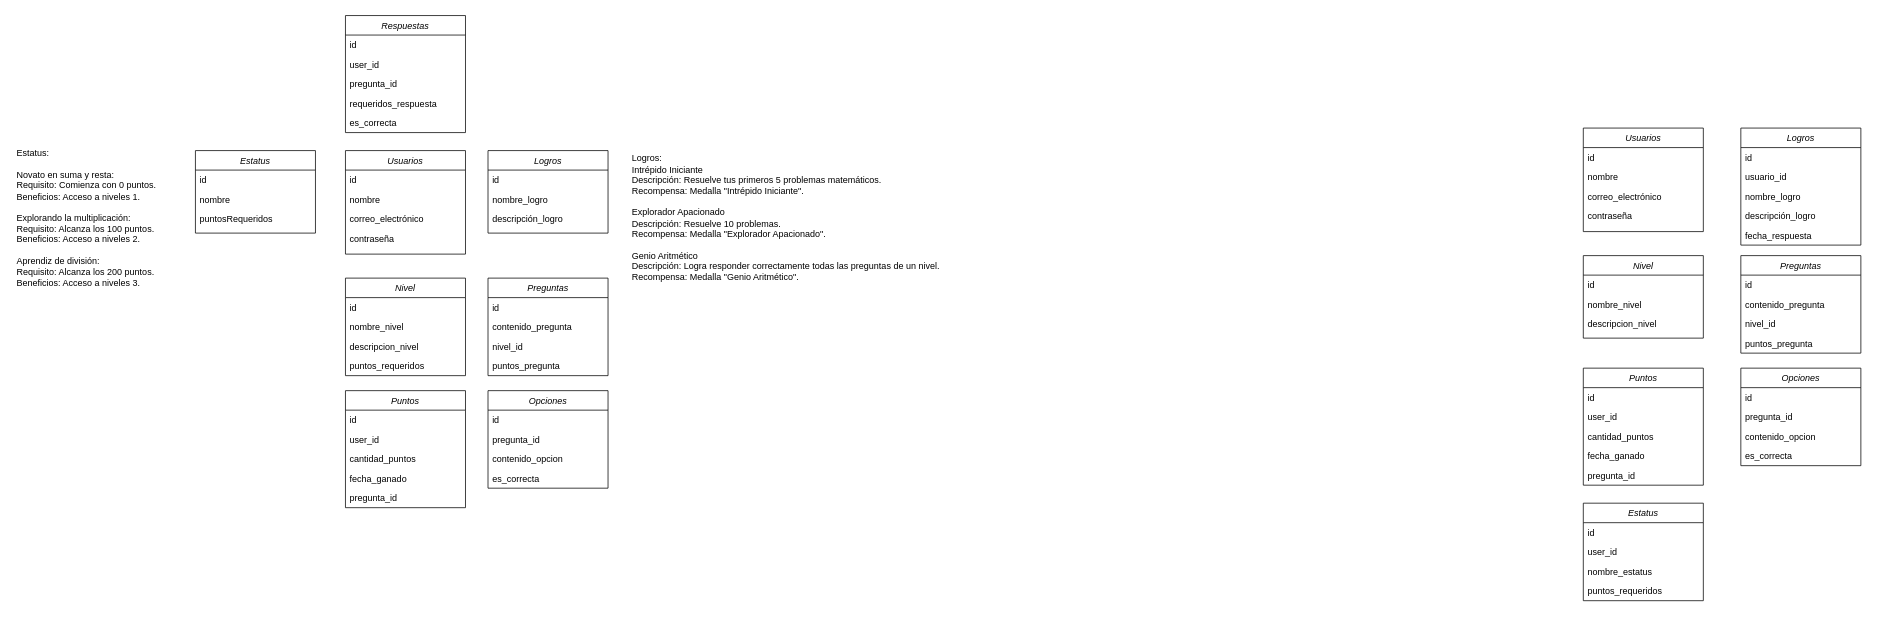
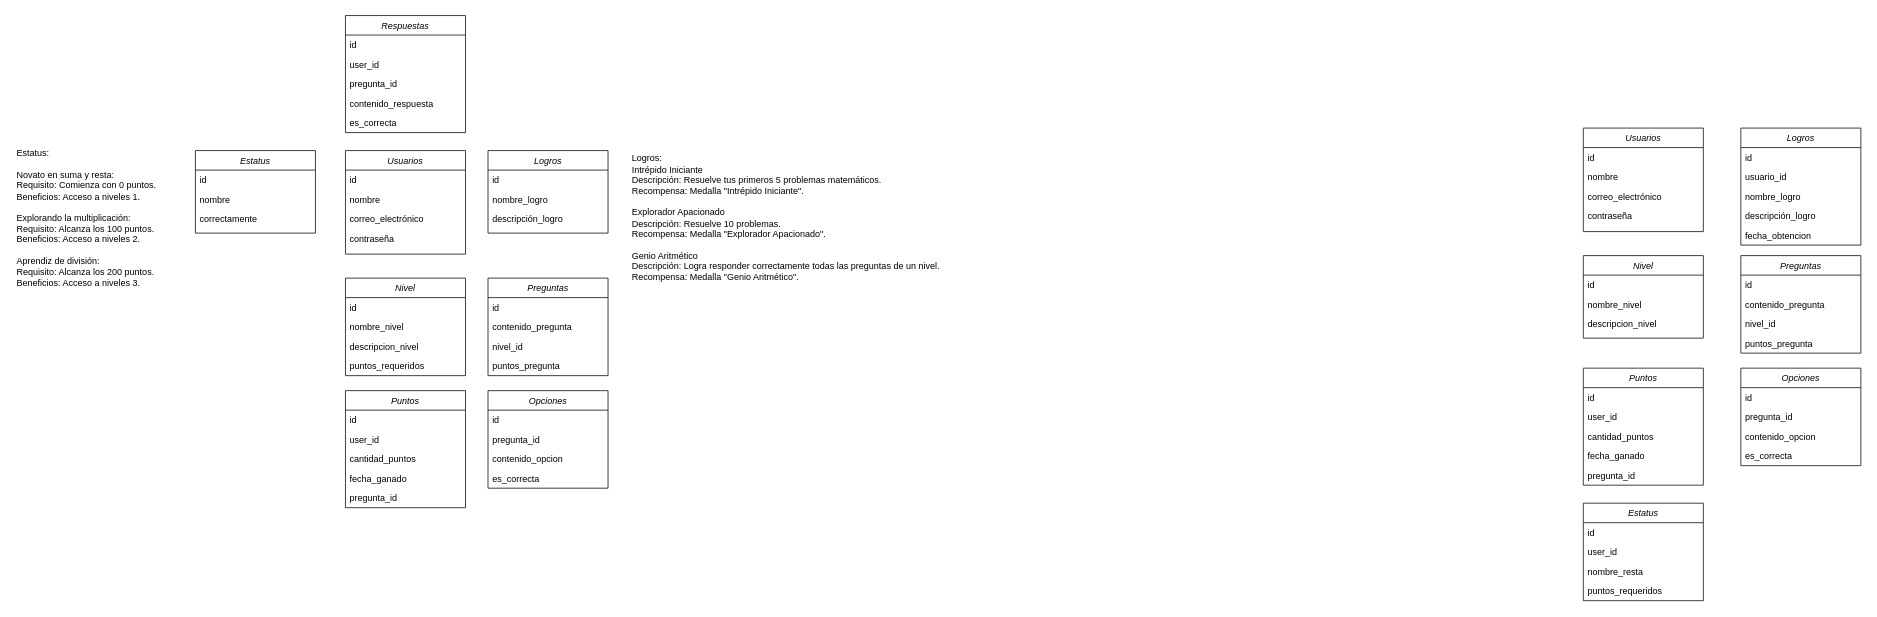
node "requeridos_respuesta": label "requeridos_respuesta" -> "contenido_respuesta"
node "puntosRequeridos": label "puntosRequeridos" -> "correctamente"
node "fecha_respuesta": label "fecha_respuesta" -> "fecha_obtencion"
node "nombre_estatus": label "nombre_estatus" -> "nombre_resta"
